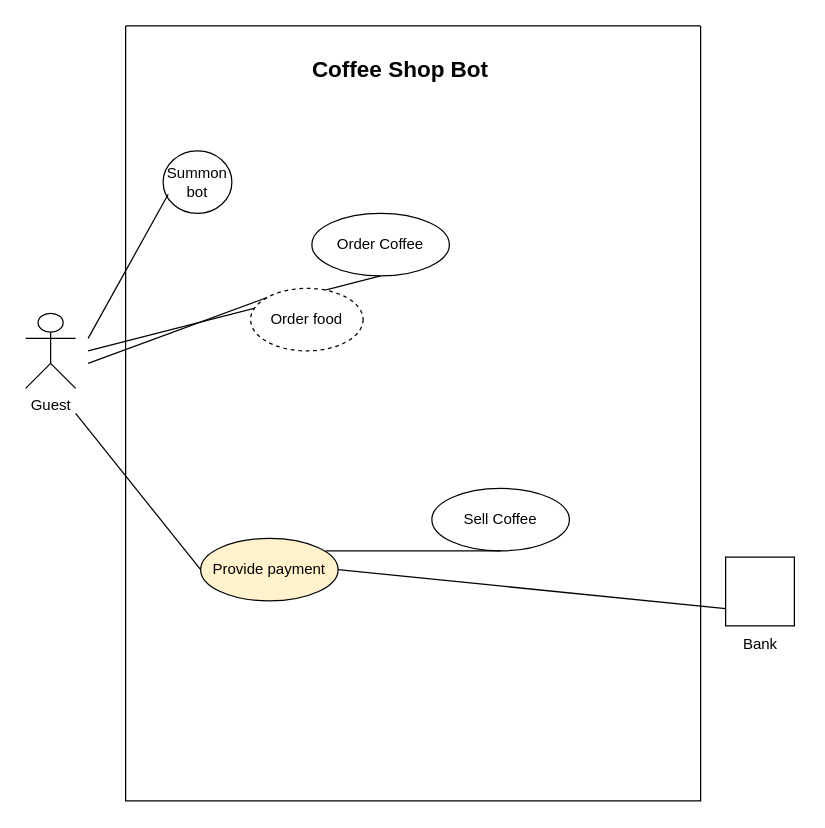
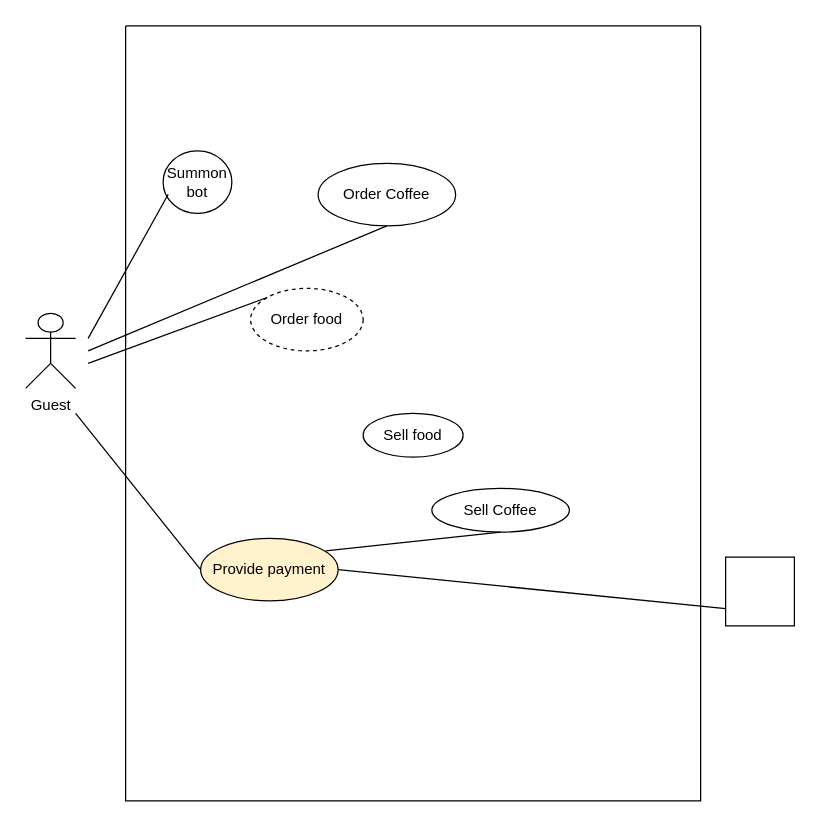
node "Coffee Shop Bot": removed
node "Order Coffee": moved (381, 244) -> (387, 194)
node "Sell food": added
node "Sell Coffee": size 138x63 -> 138x44
node "Bank": removed
